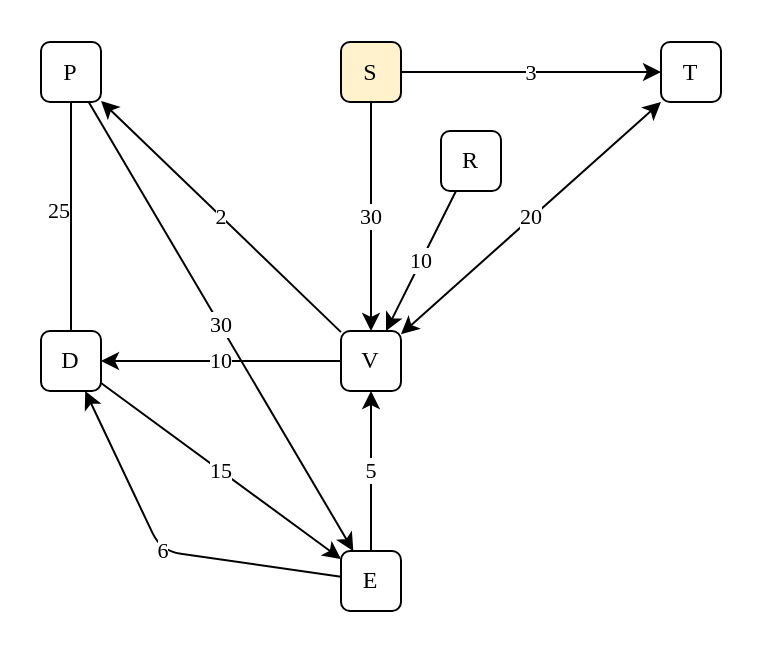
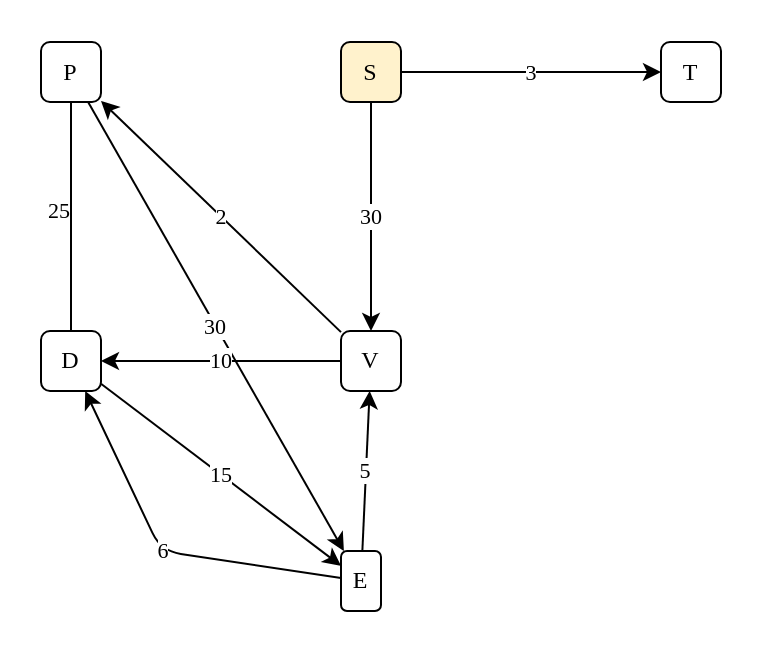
node "R": removed
edge "T" -- "V": removed, label "20"
edge "R" -> "V": removed, label "10"
node "E": size 60x60 -> 40x60
